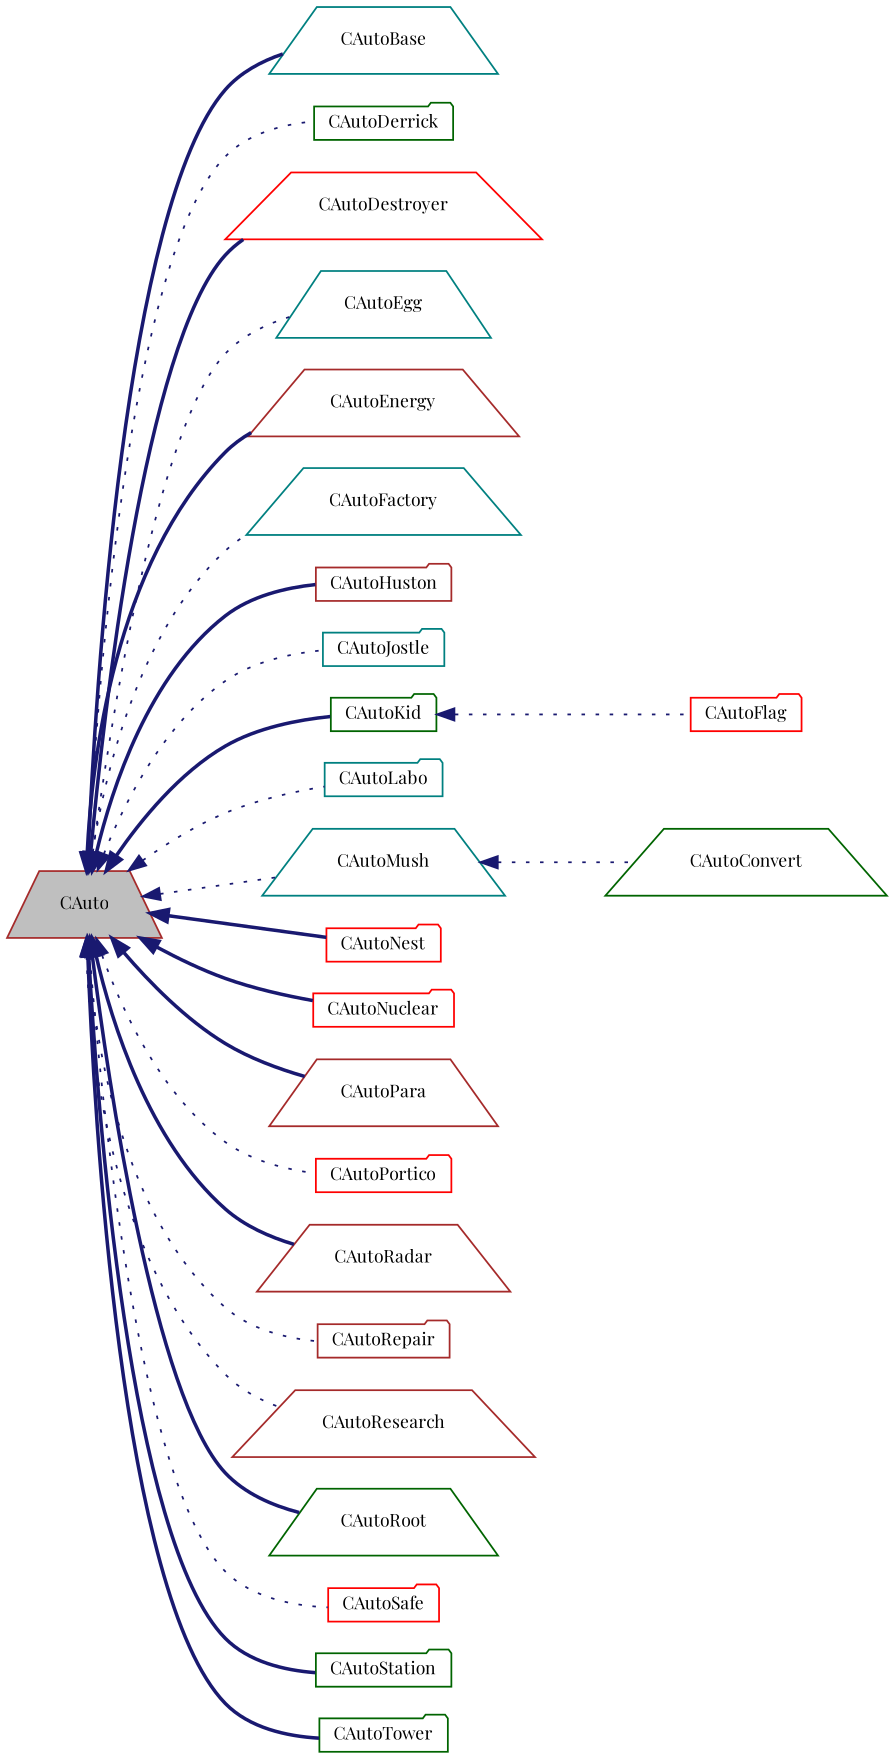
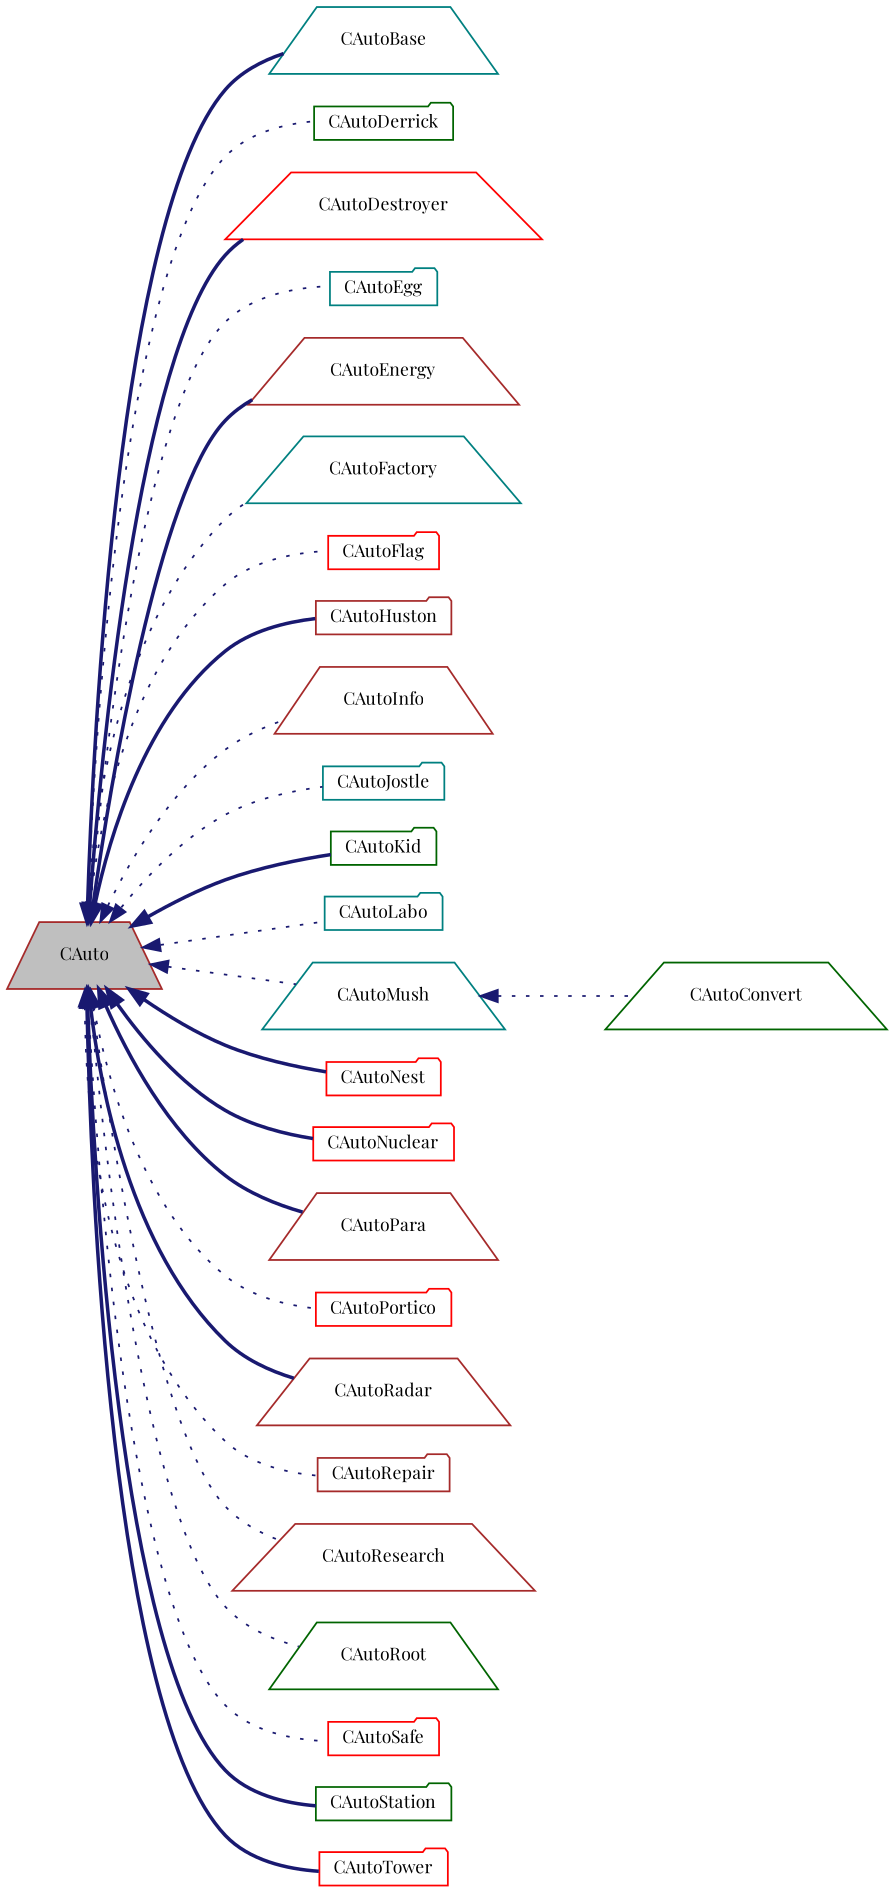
node "CAutoEgg": shape trapezium -> folder
node "CAutoInfo": added
edge "CAutoFlag" -> "CAutoKid": now "CAutoFlag" -> "CAuto"
edge "CAutoRoot" -> "CAuto": style bold -> dotted
node "CAutoTower": color darkgreen -> red
